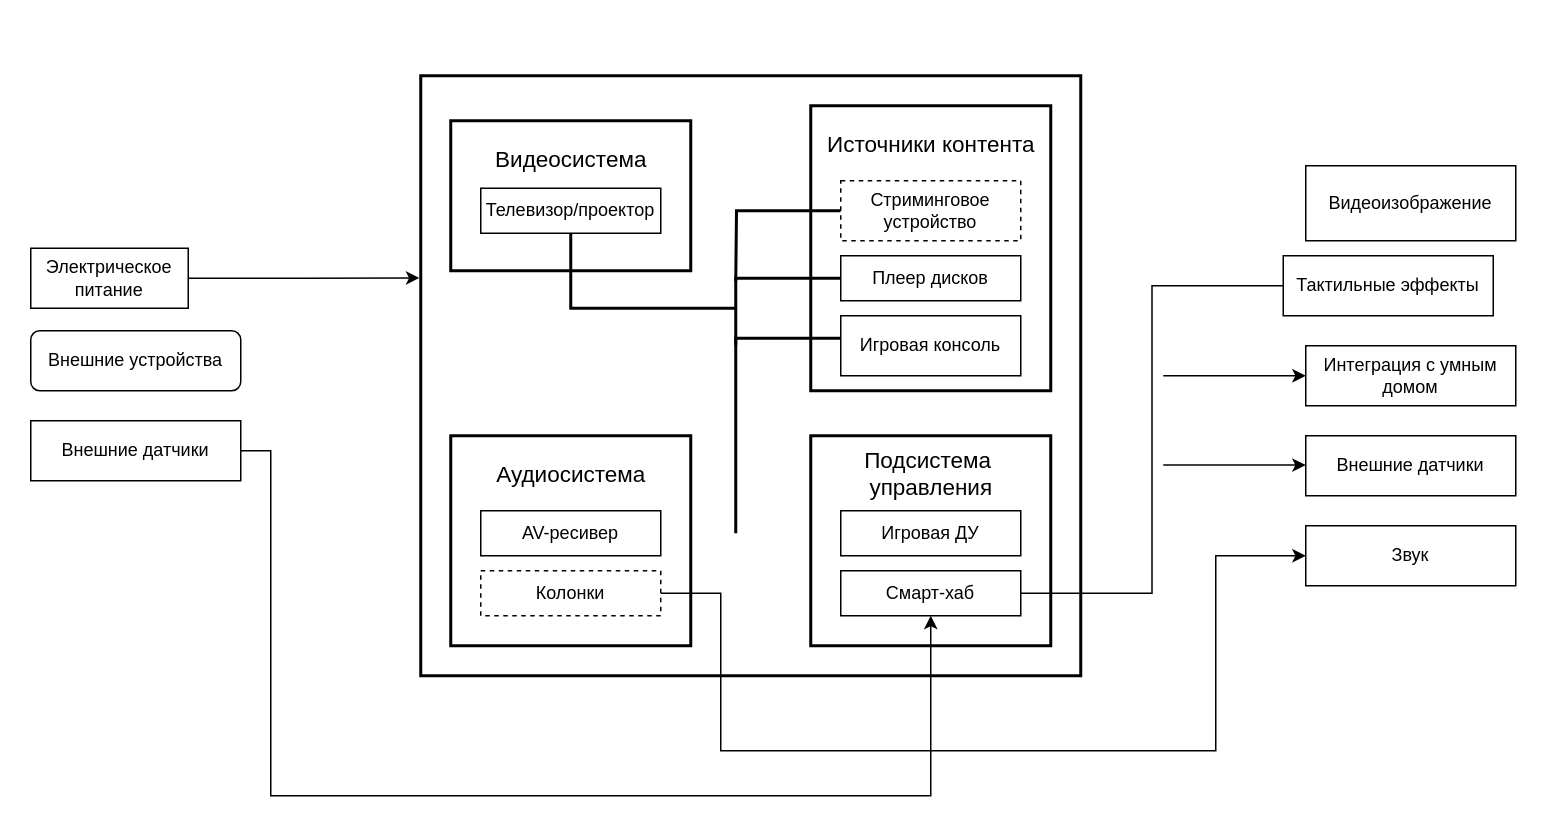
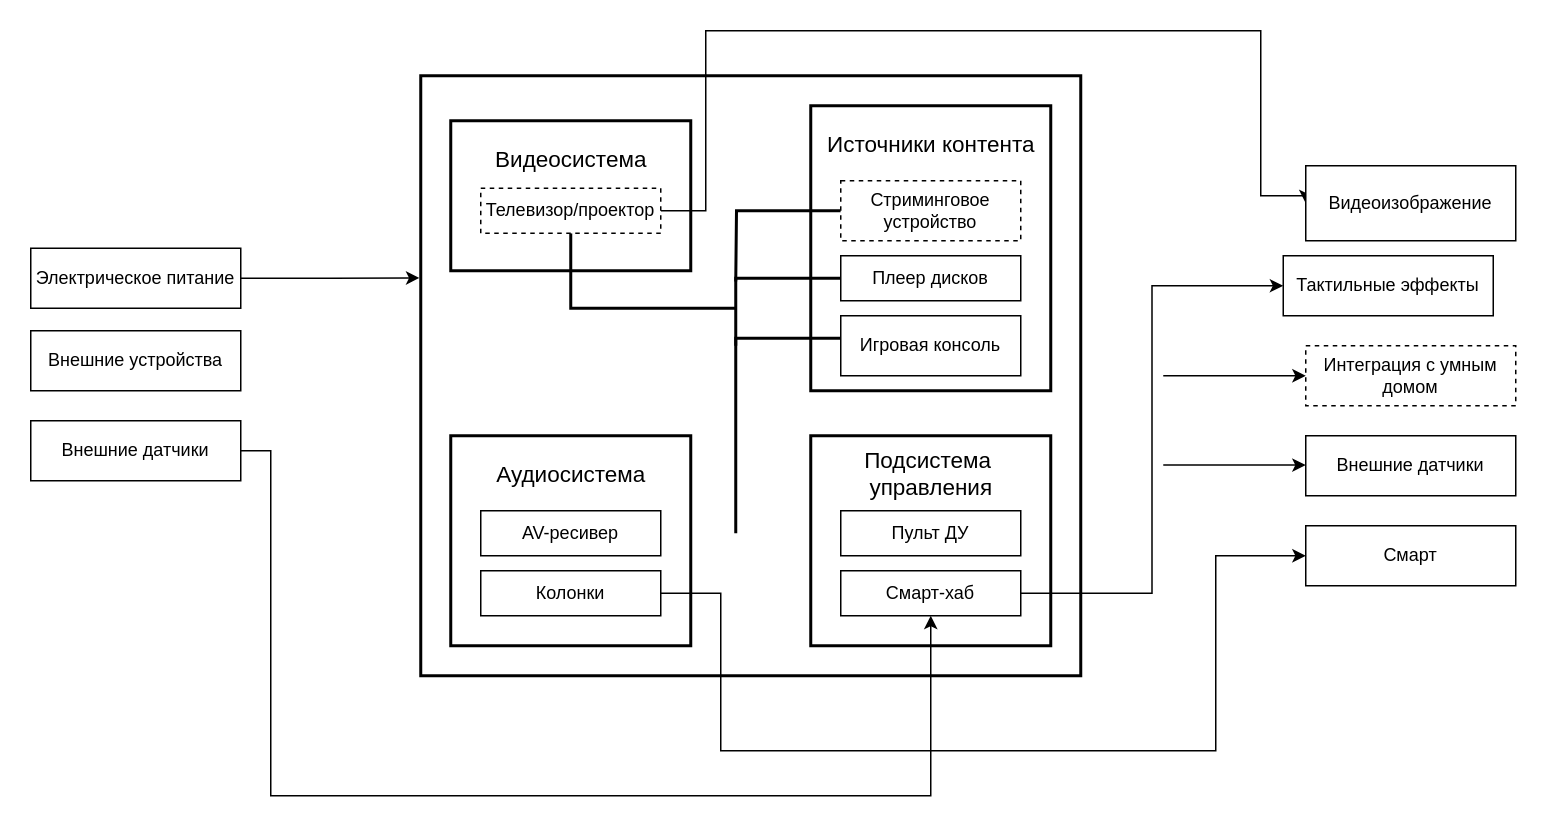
edge "Телевизор/проектор" -> "Видеоизображение": added
node "Телевизор/проектор": style solid -> dashed
node "Электрическое питание": size 158x60 -> 210x60
edge "Тактильные эффекты" -- "Смарт-хаб": arrowhead none -> classic
node "Внешние устройства": shape rounded rectangle -> rectangle
node "Интеграция с умным домом": style solid -> dashed
node "Игровая ДУ": label "Игровая ДУ" -> "Пульт ДУ"
node "Звук": label "Звук" -> "Смарт"
node "Колонки": style dashed -> solid
